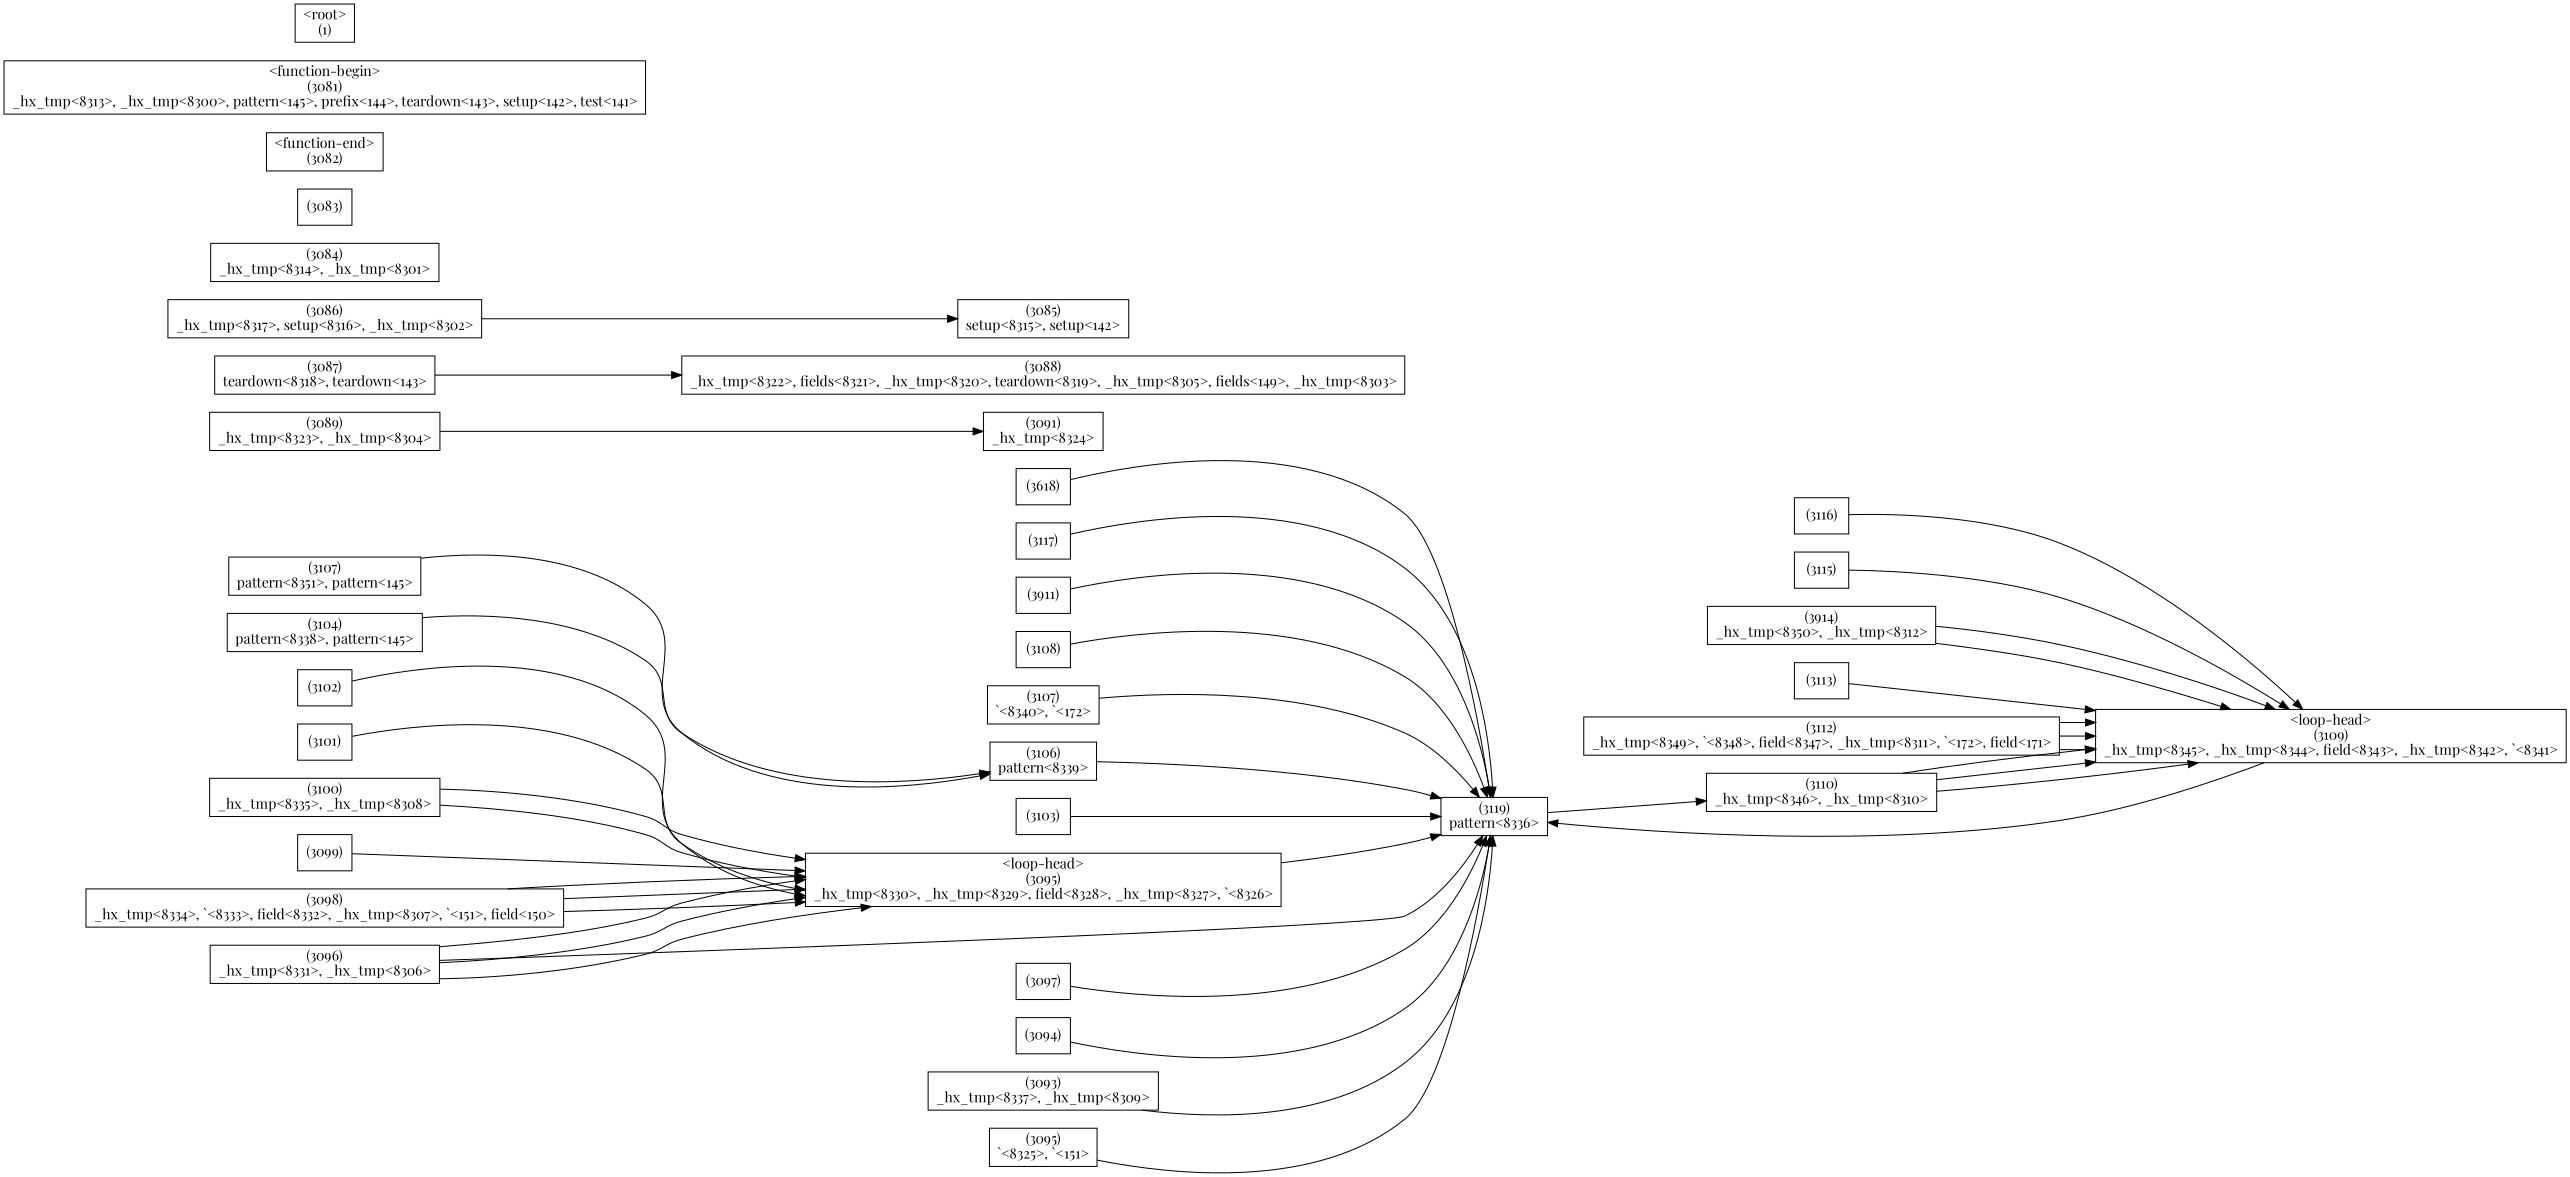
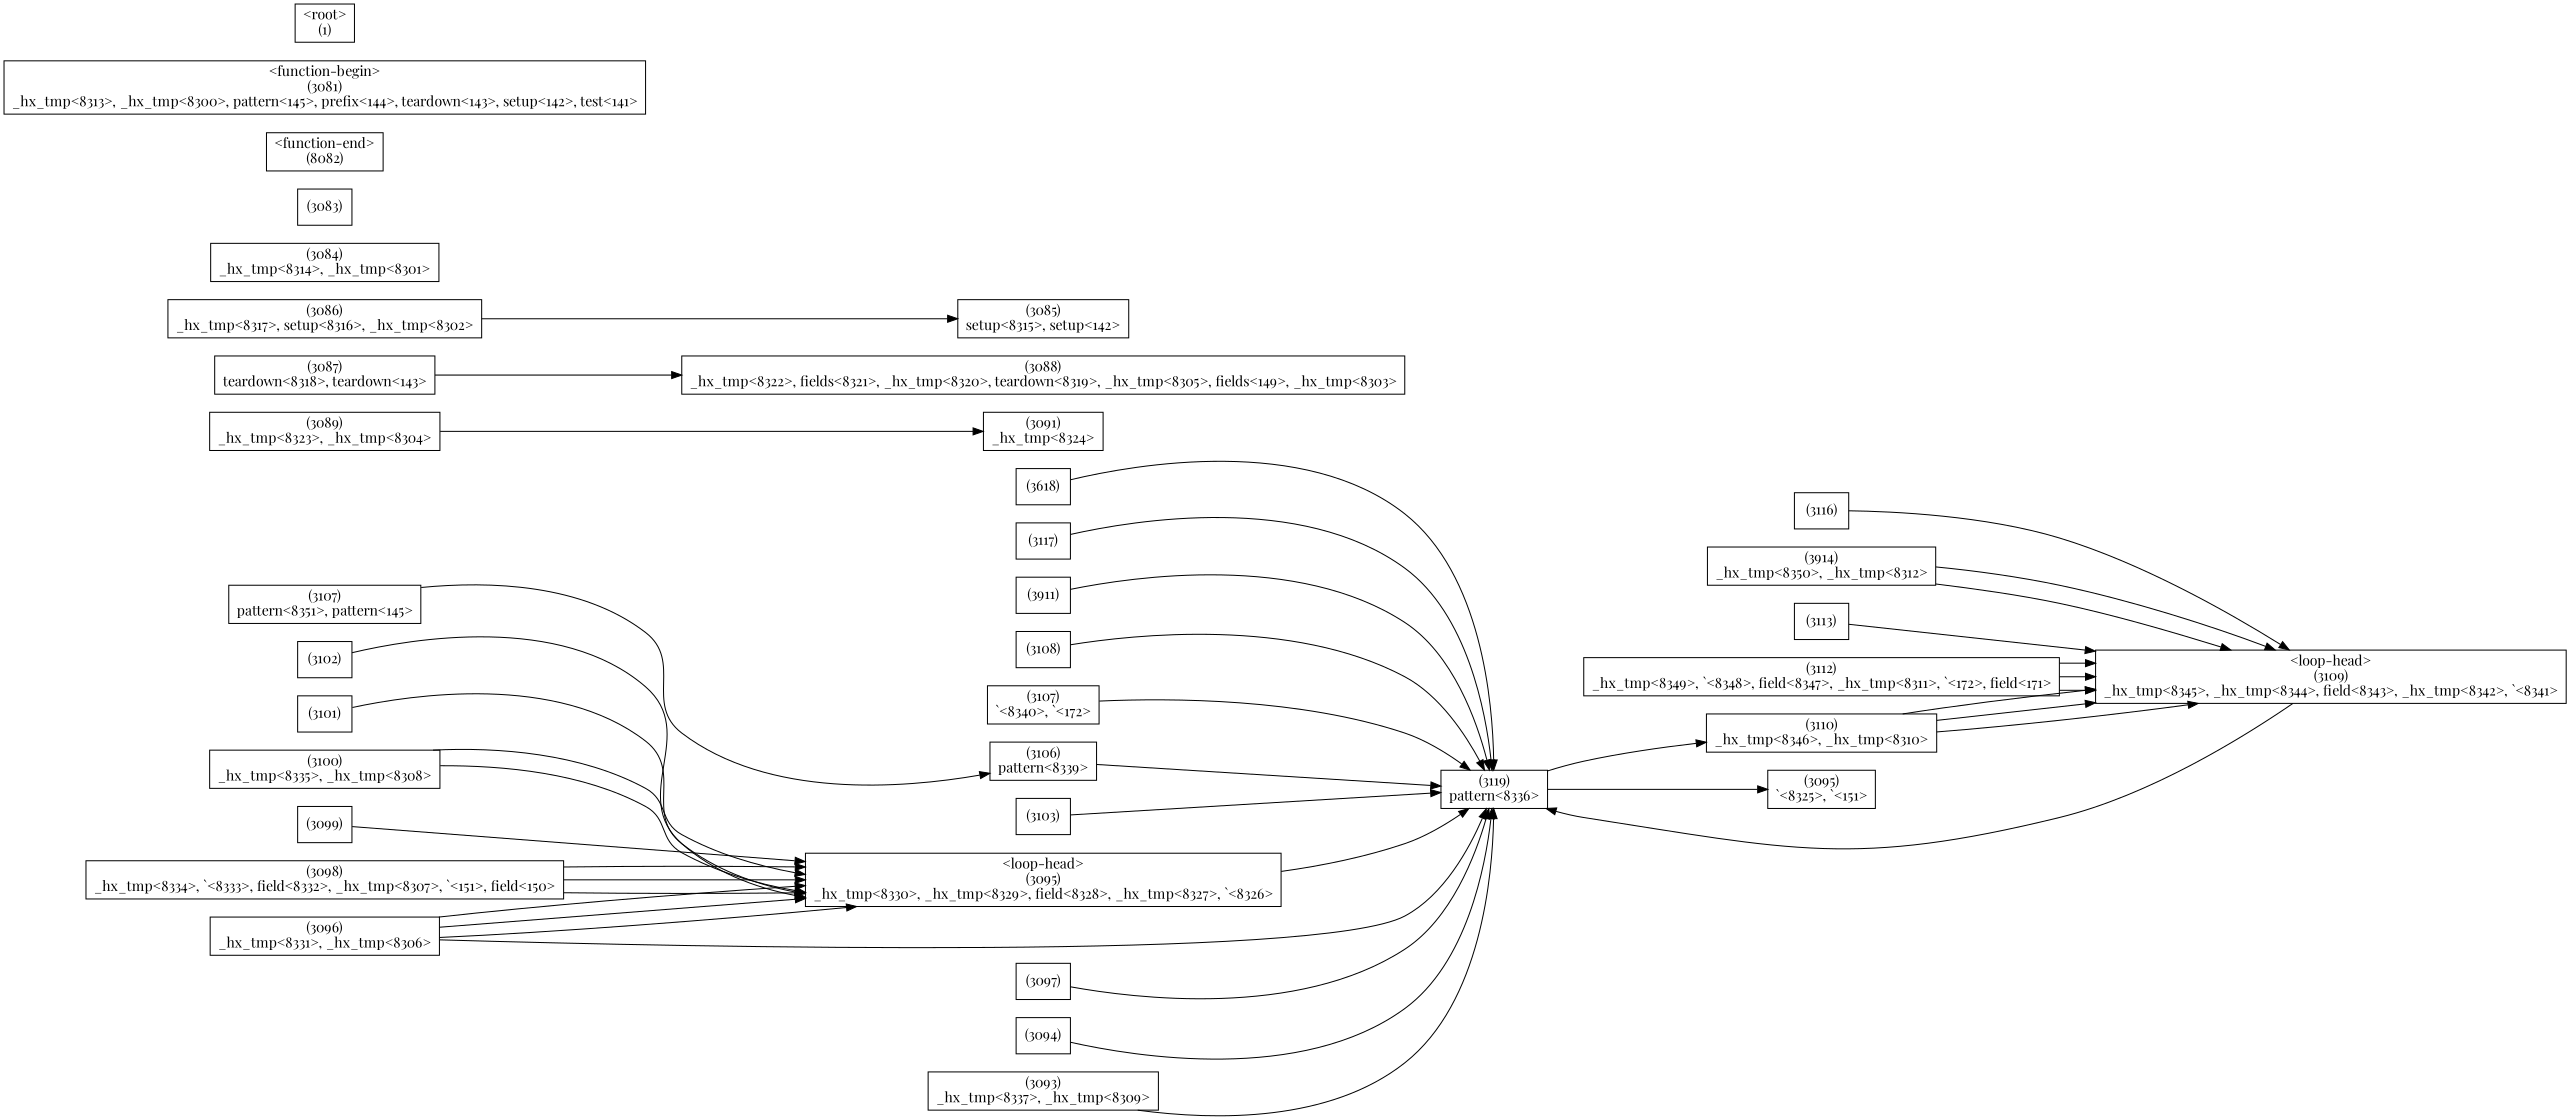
node "<function-end> (3082)": label "<function-end> (3082)" -> "<function-end> (8082)"
node "(3115)": removed
node "(3104) pattern<8338>, pattern<145>": removed
edge "(3095) `<8325>, `<151>" -> "(3119) pattern<8336>": reversed
